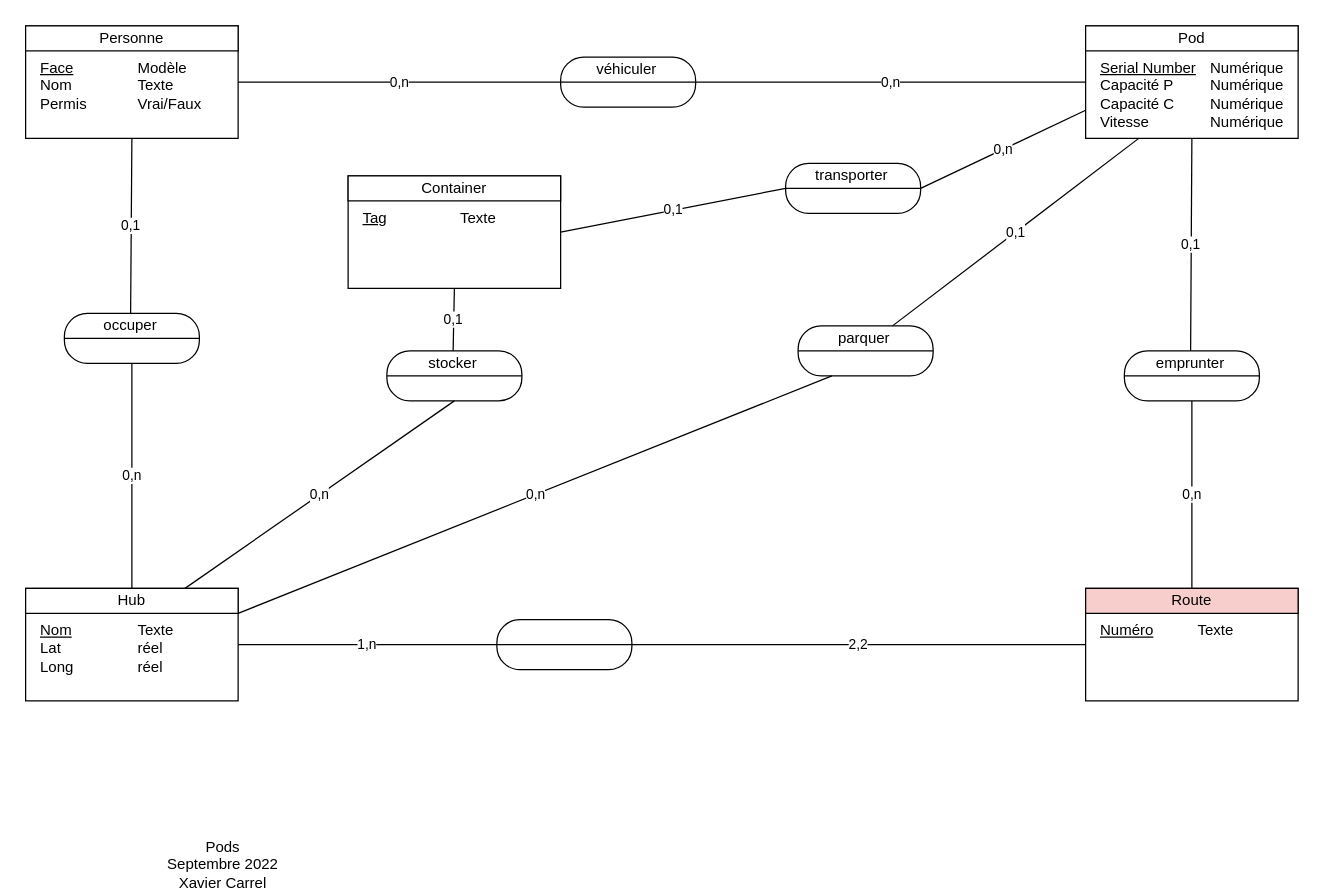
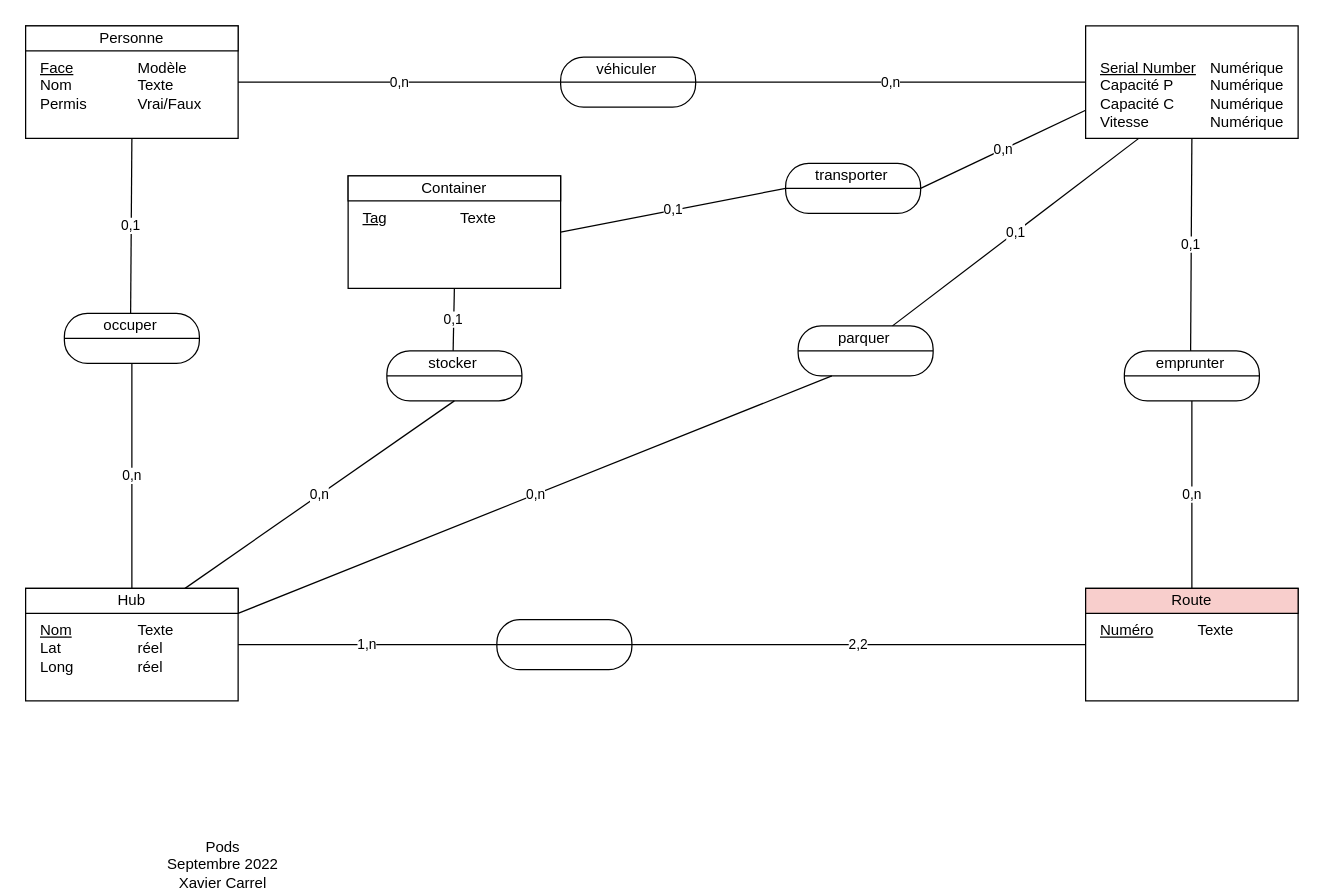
node "Pod": removed
